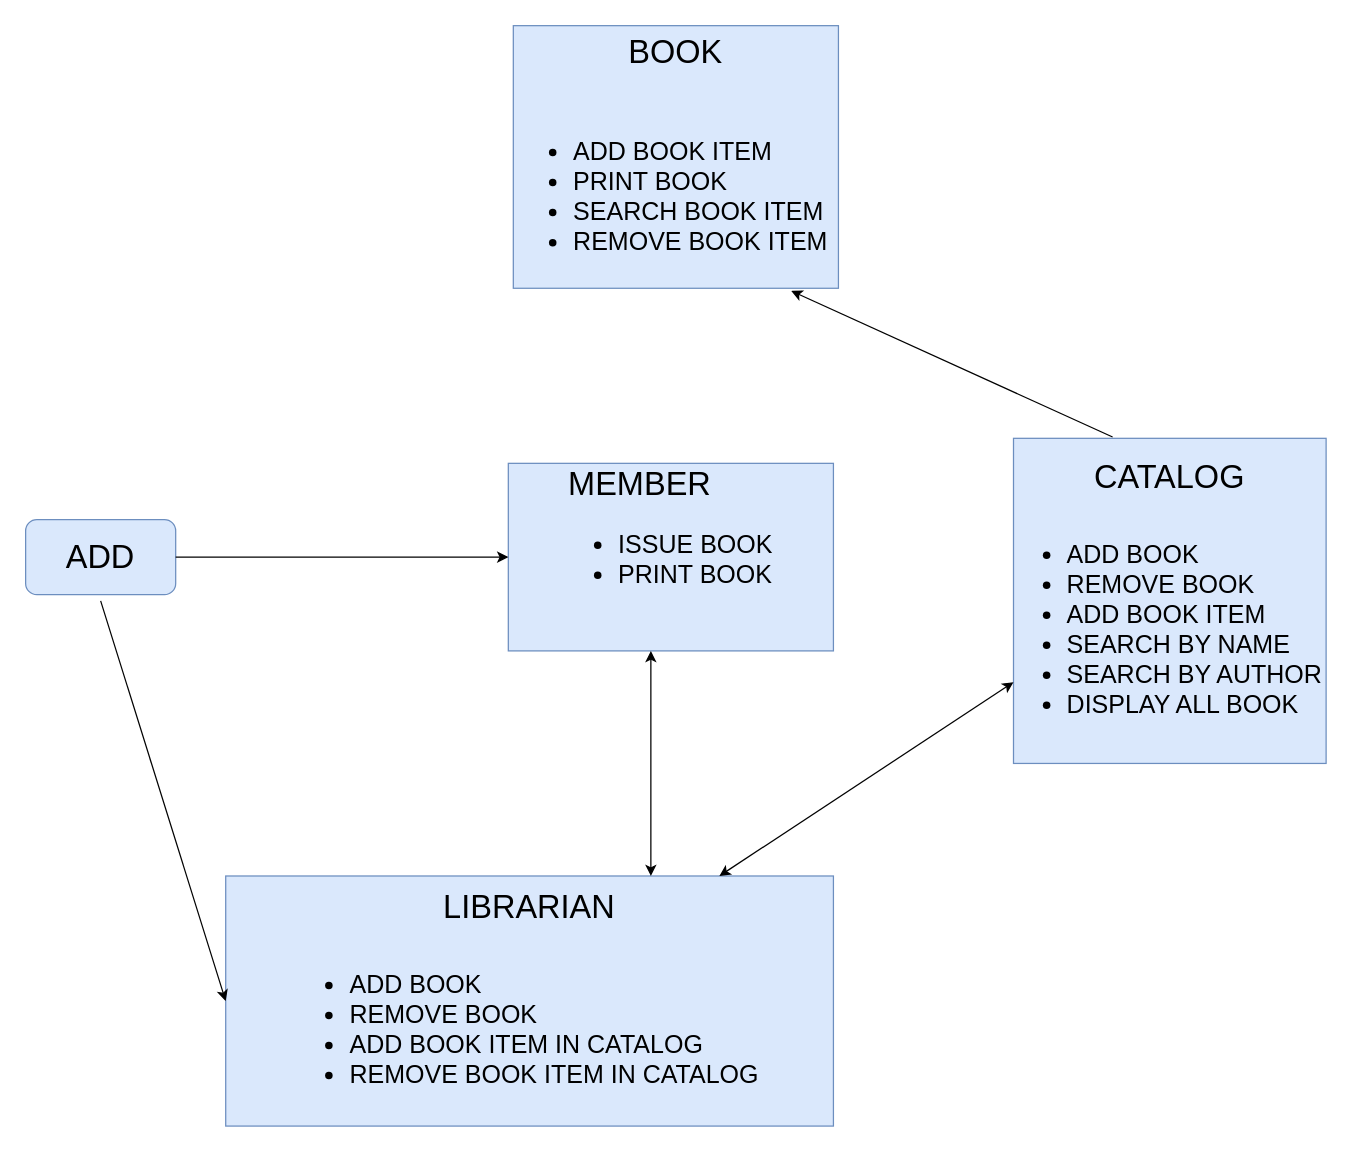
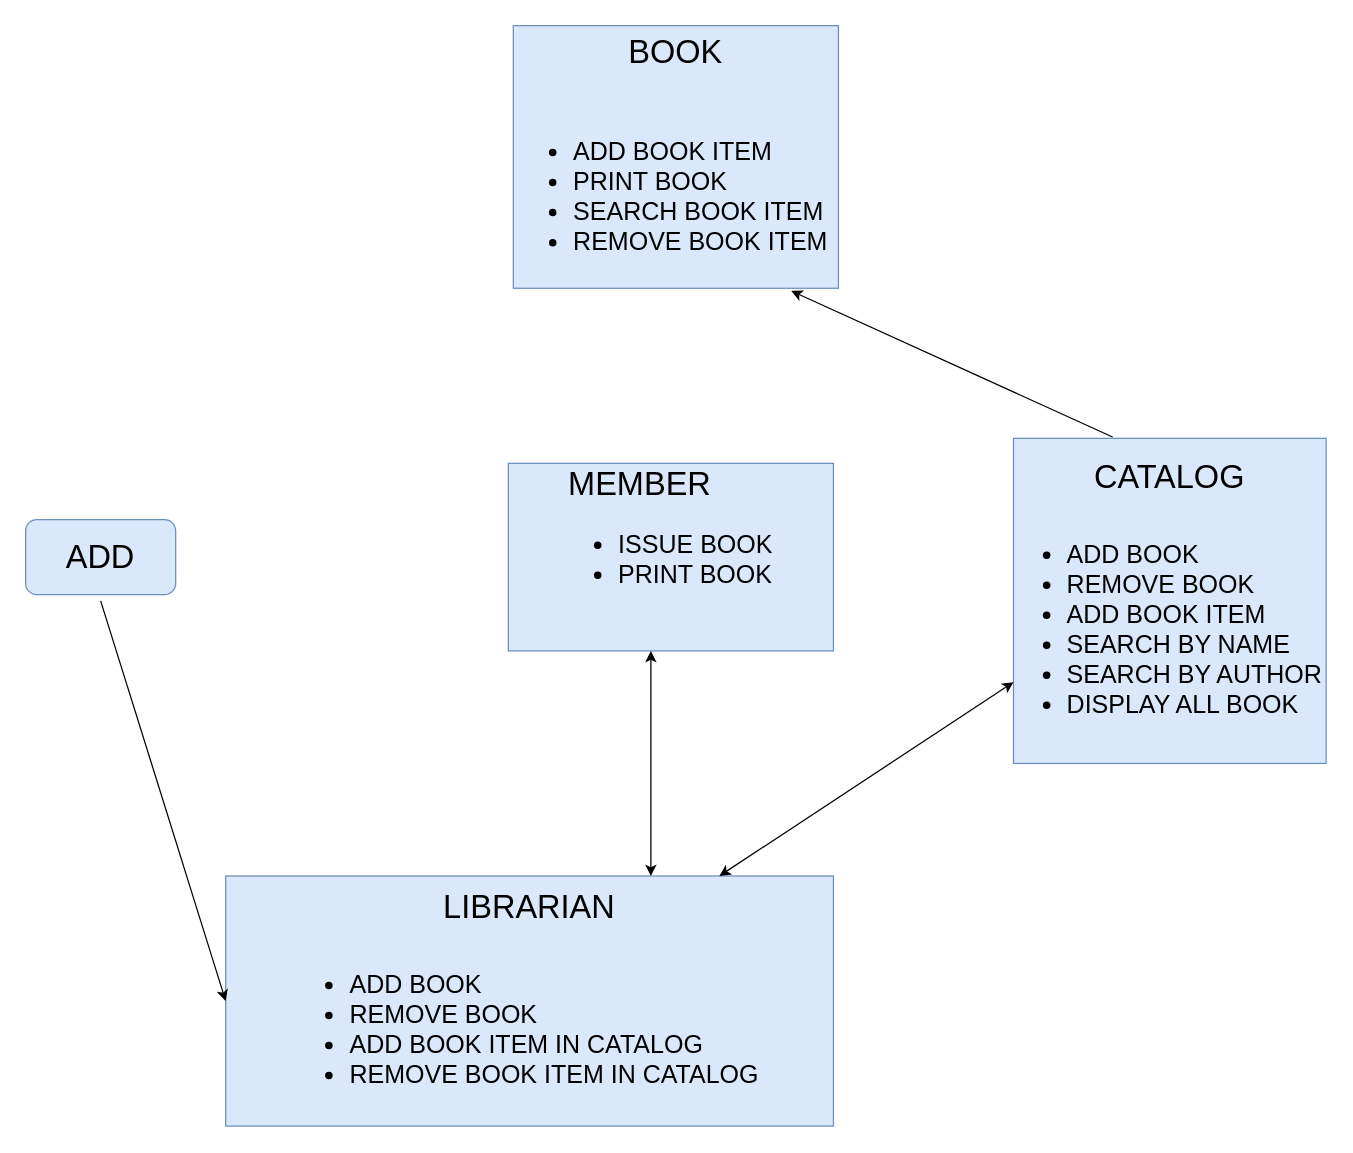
edge "ADD" -> "MEMBER ISSUE BOOK PRINT BOOK": removed
